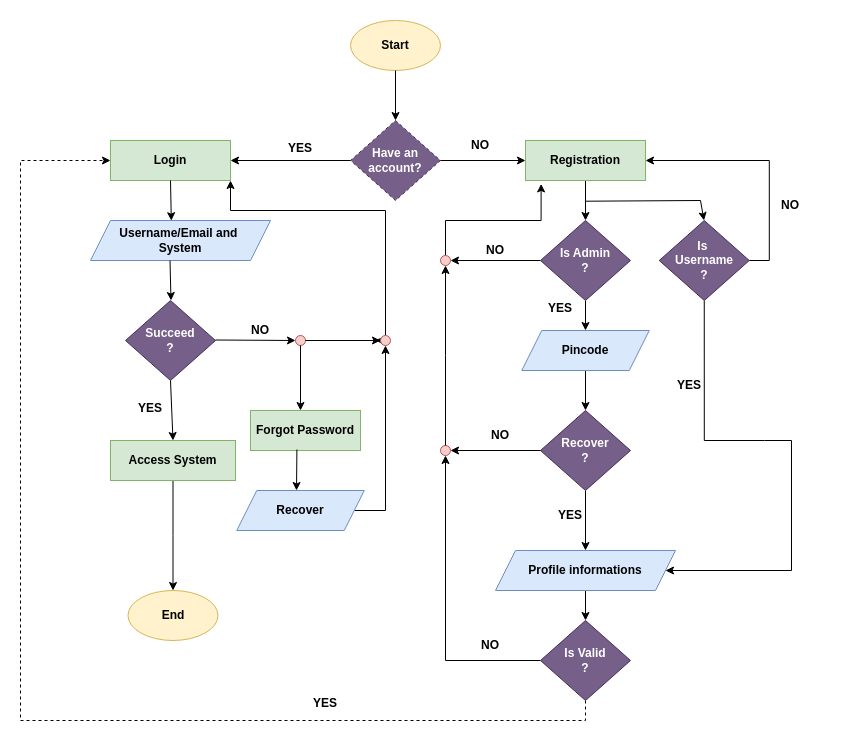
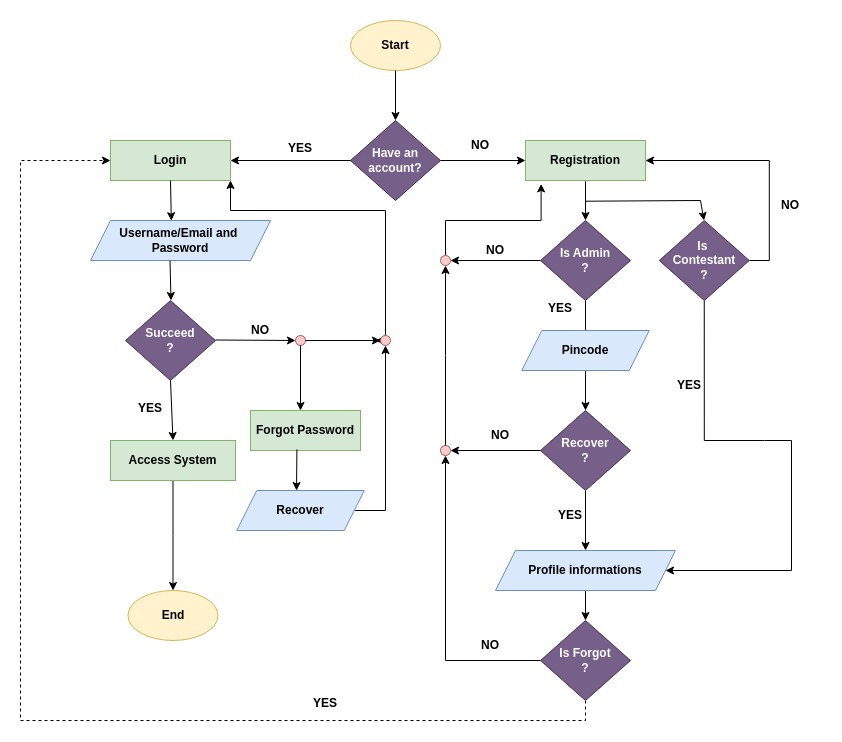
node "Have an account?": style dashed -> solid
node "Username/Email and System": label "Username/Email and System" -> "Username/Email and Password"
node "Is Username ?": label "Is Username ?" -> "Is Contestant ?"
edge "Is Admin ?" -> "Pincode": arrowhead classic -> none
node "Is Valid ?": label "Is Valid ?" -> "Is Forgot ?"
